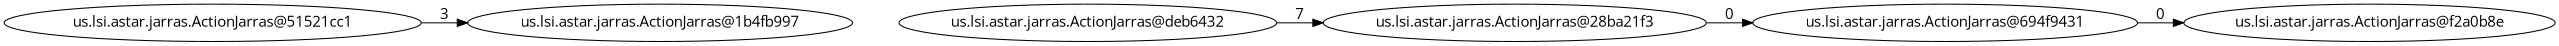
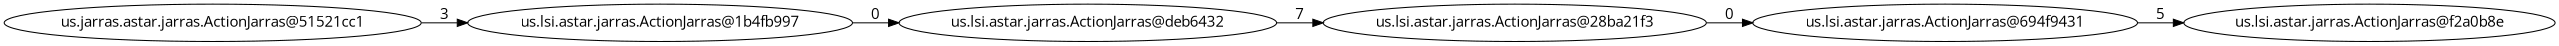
edge "us.lsi.astar.jarras.ActionJarras@694f9431" -> "us.lsi.astar.jarras.ActionJarras@f2a0b8e": label "0" -> "5"
node "us.lsi.astar.jarras.ActionJarras@51521cc1": label "us.lsi.astar.jarras.ActionJarras@51521cc1" -> "us.jarras.astar.jarras.ActionJarras@51521cc1"
edge "us.lsi.astar.jarras.ActionJarras@1b4fb997" -> "us.lsi.astar.jarras.ActionJarras@deb6432": added, label "0"
